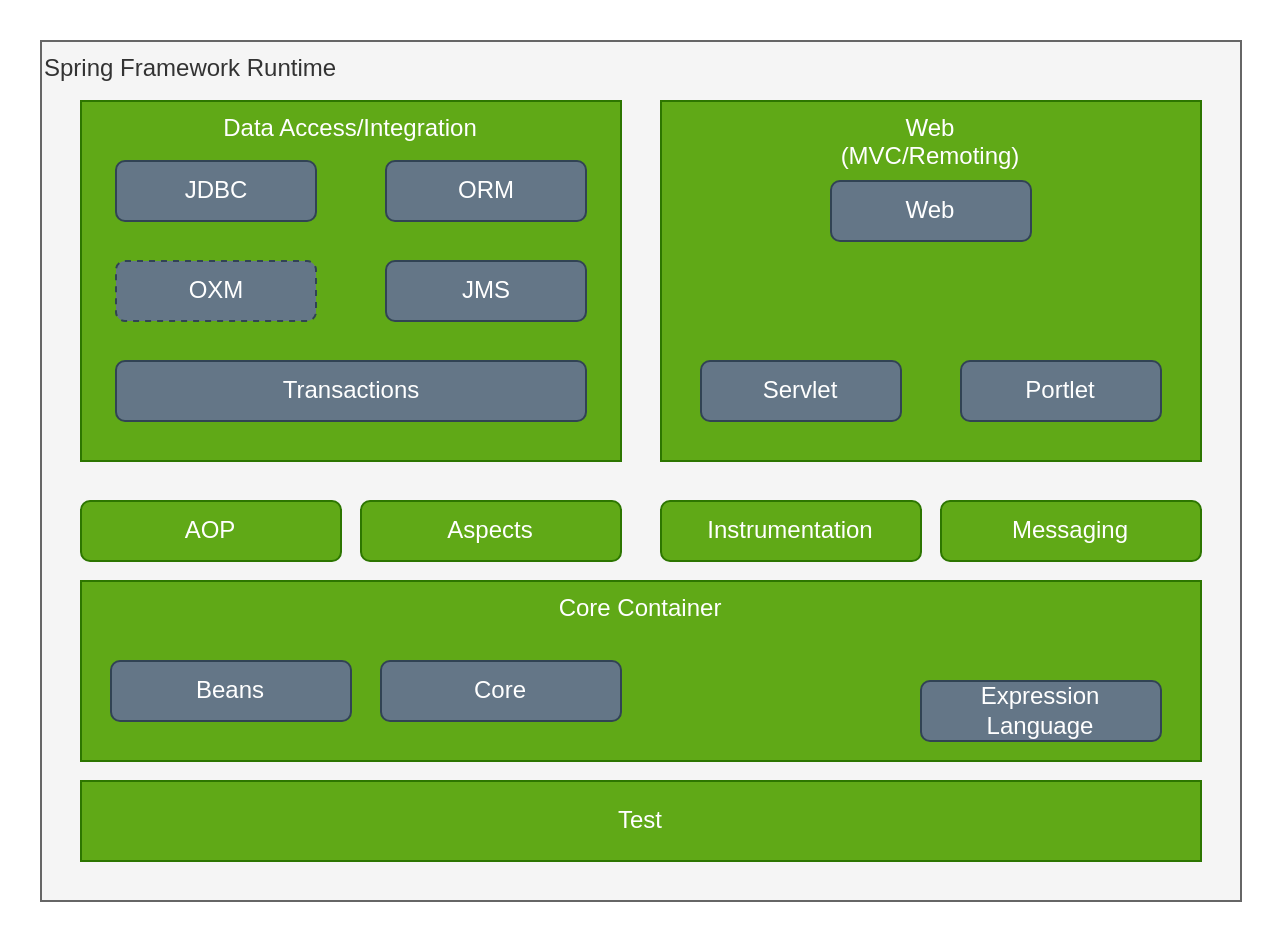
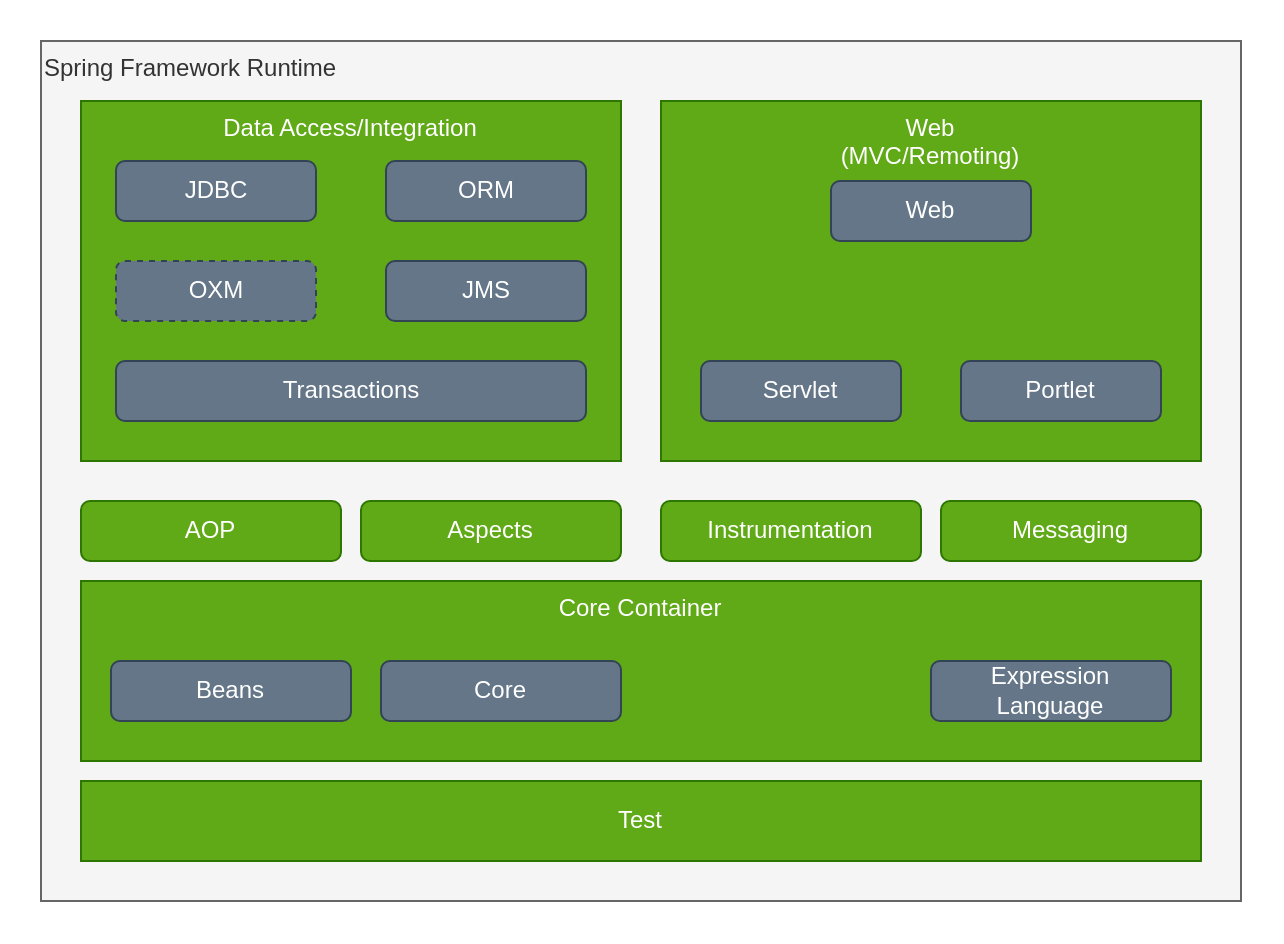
node "Expression Language": moved (1041, 711) -> (1051, 691)
